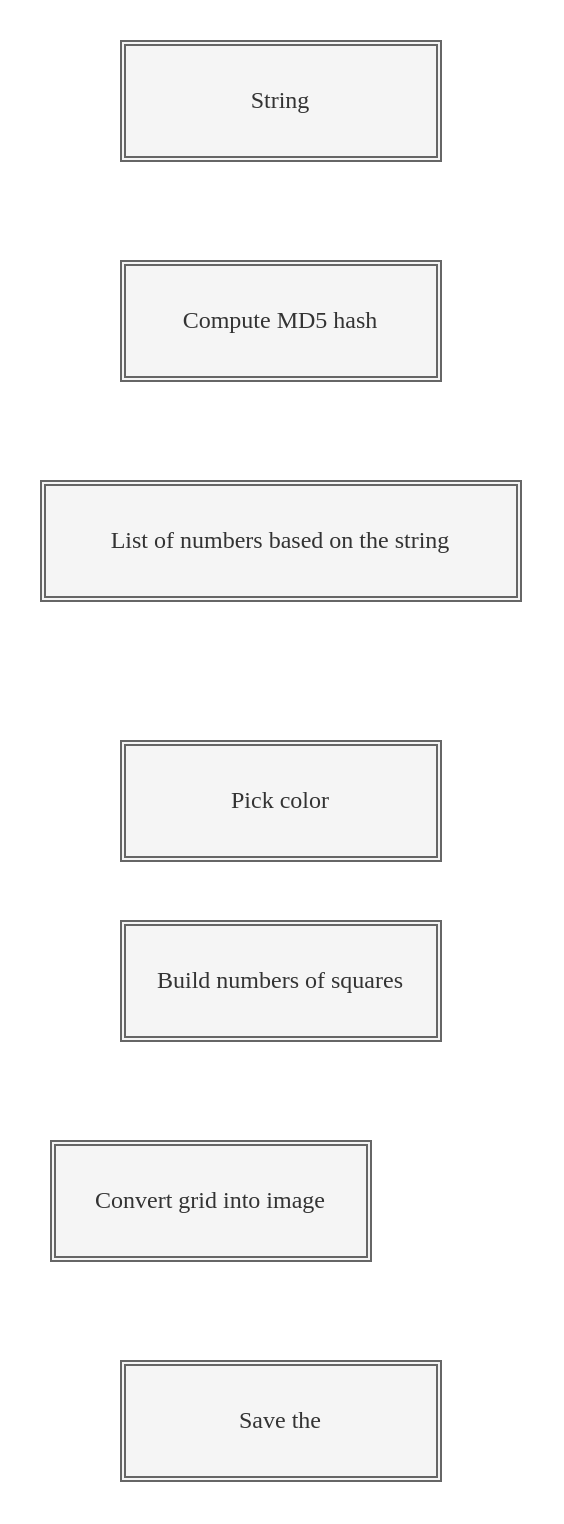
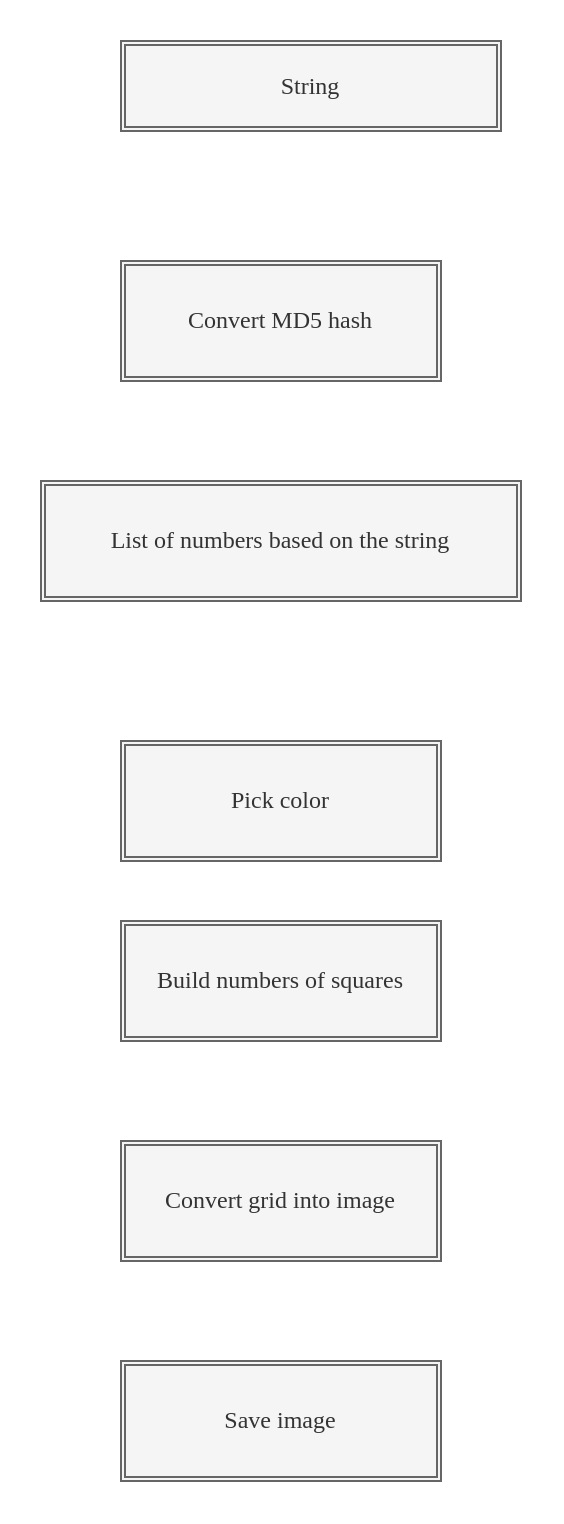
node "String": size 320x120 -> 380x90
node "Compute MD5 hash": label "Compute MD5 hash" -> "Convert MD5 hash"
node "Convert grid into image": moved (211, 1201) -> (281, 1201)
node "Save the": label "Save the" -> "Save image"
